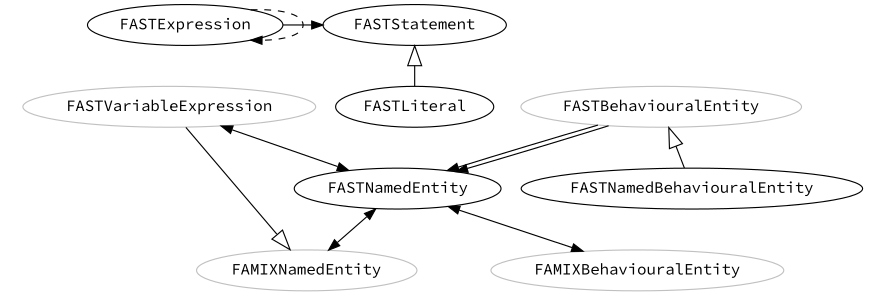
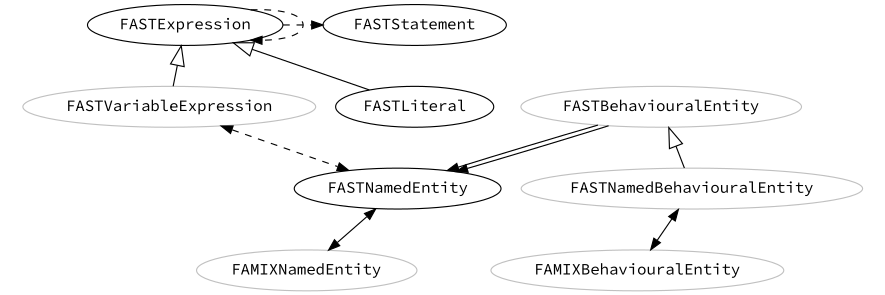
edge "FASTExpression" -> "FASTStatement": style solid -> dashed
edge "FASTLiteral" -> "FASTStatement": now "FASTLiteral" -> "FASTExpression"
edge "FASTVariableExpression" -- "FASTNamedEntity": style solid -> dashed
edge "FASTVariableExpression" -> "FAMIXNamedEntity": now "FASTVariableExpression" -> "FASTExpression"
node "FASTNamedBehaviouralEntity": color black -> gray
edge "FASTNamedEntity" -- "FAMIXBehaviouralEntity": now "FASTNamedBehaviouralEntity" -- "FAMIXBehaviouralEntity"
